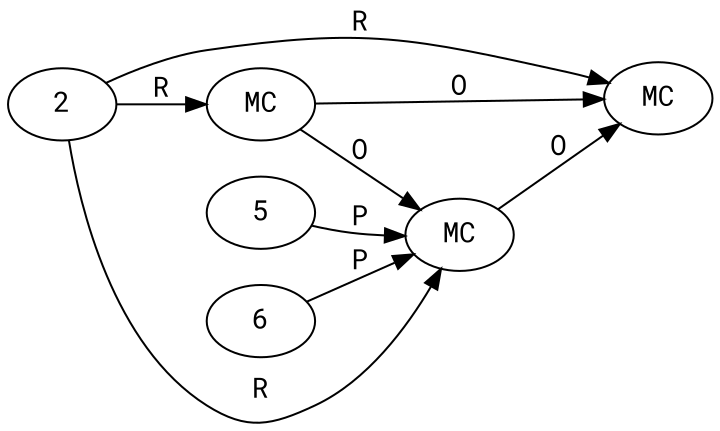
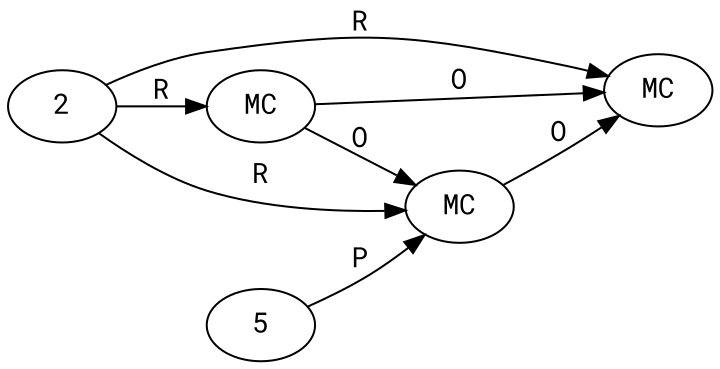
node "6": removed
